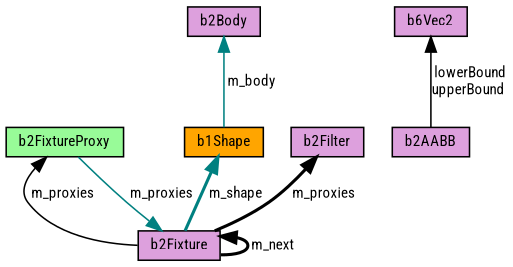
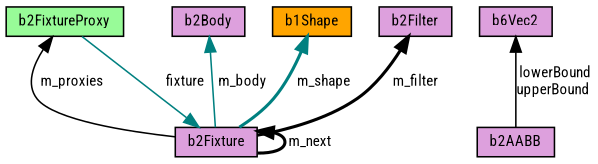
edge "b1Shape" -> "b2Body": now "b2Fixture" -> "b2Body"
edge "b2FixtureProxy" -> "b2Fixture": label " m_proxies" -> " fixture"
edge "b2Fixture" -> "b2Filter": label " m_proxies" -> " m_filter"
